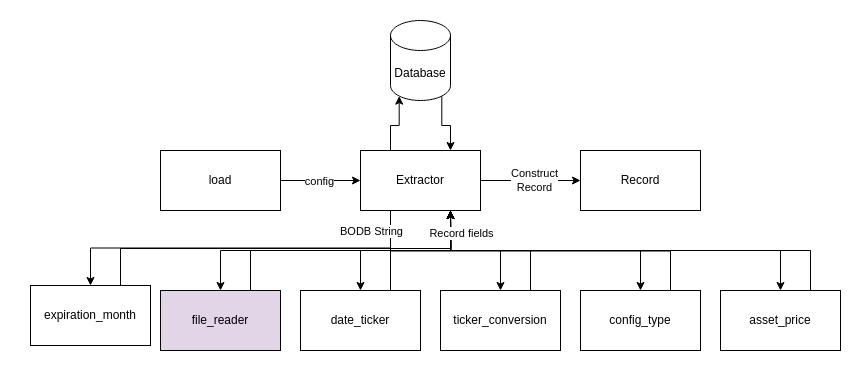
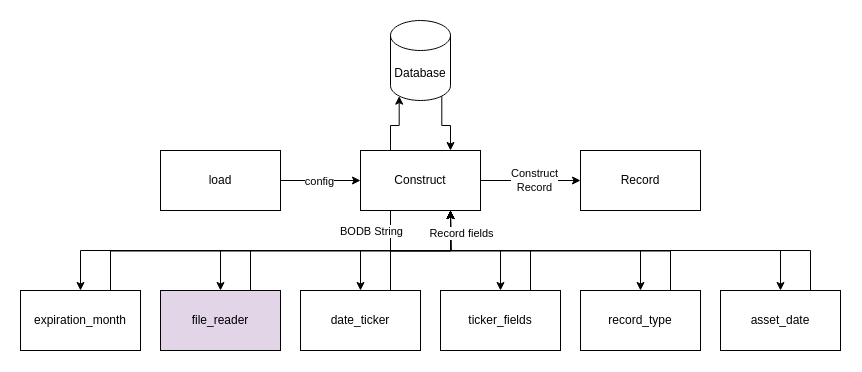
node "Extractor": label "Extractor" -> "Construct"
node "expiration_month": moved (91, 316) -> (81, 321)
node "ticker_conversion": label "ticker_conversion" -> "ticker_fields"
node "config_type": label "config_type" -> "record_type"
node "asset_price": label "asset_price" -> "asset_date"
